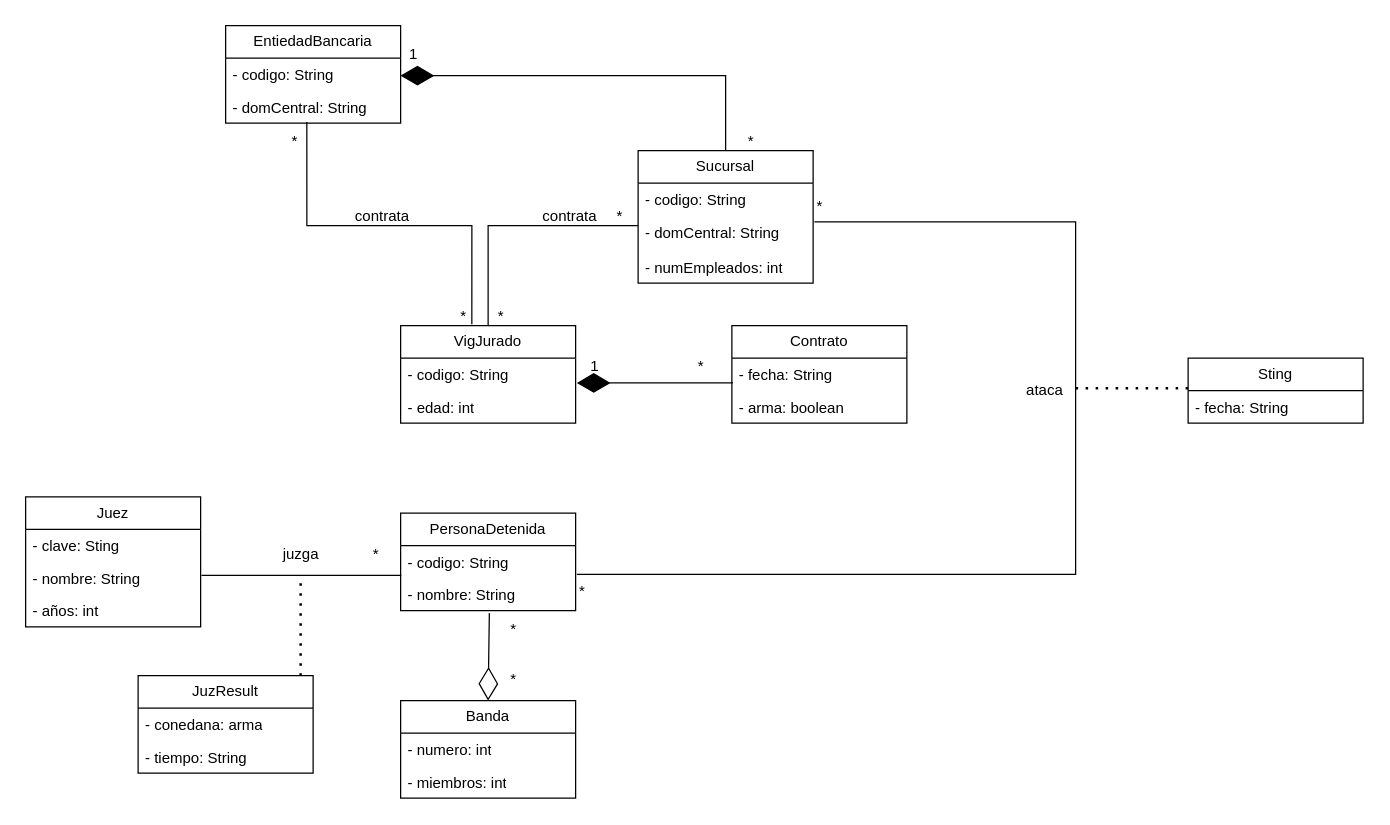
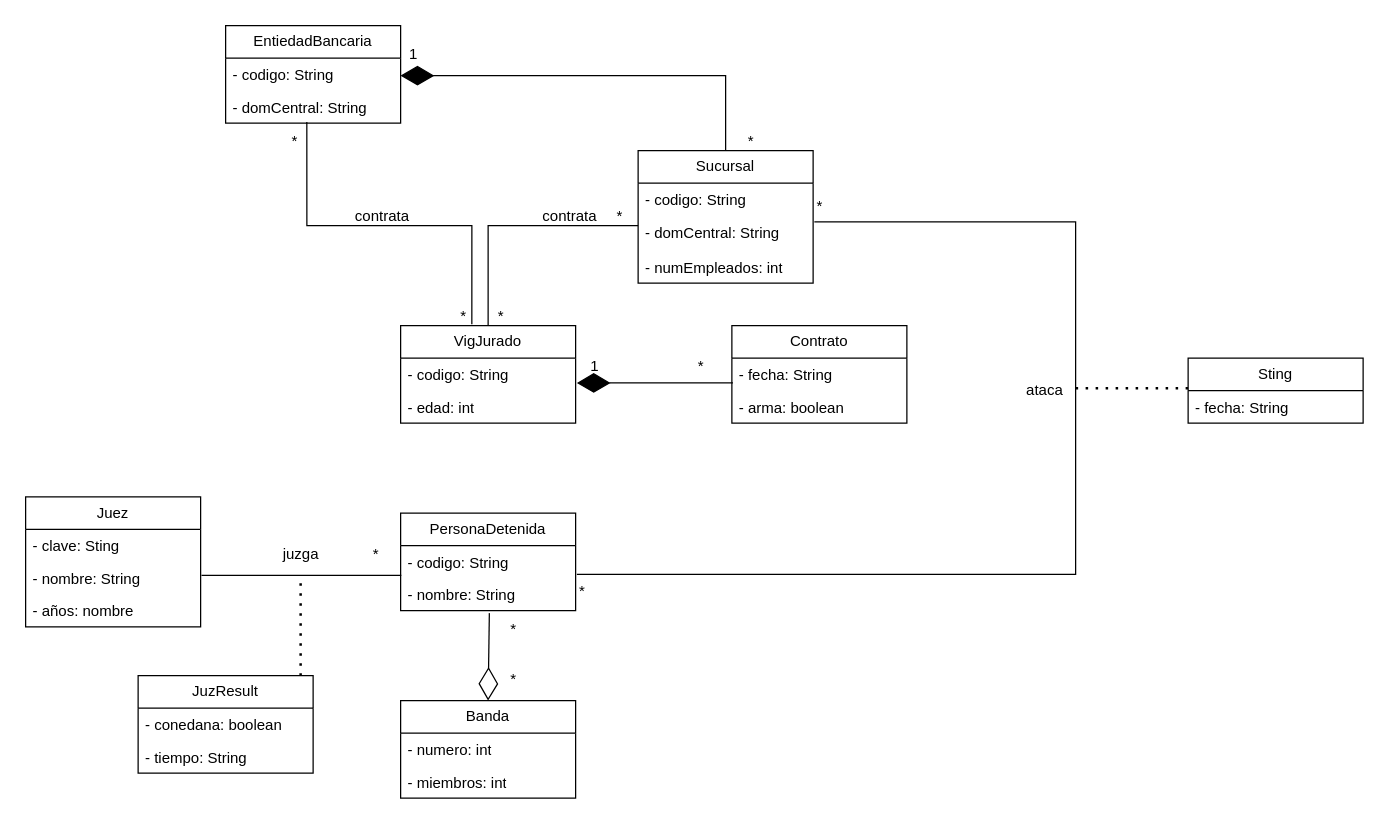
node "- años: int": label "- años: int" -> "- años: nombre"
node "- conedana: arma": label "- conedana: arma" -> "- conedana: boolean"
